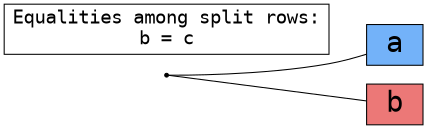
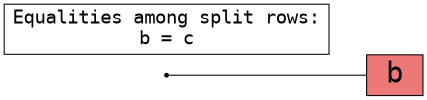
node "a": removed
